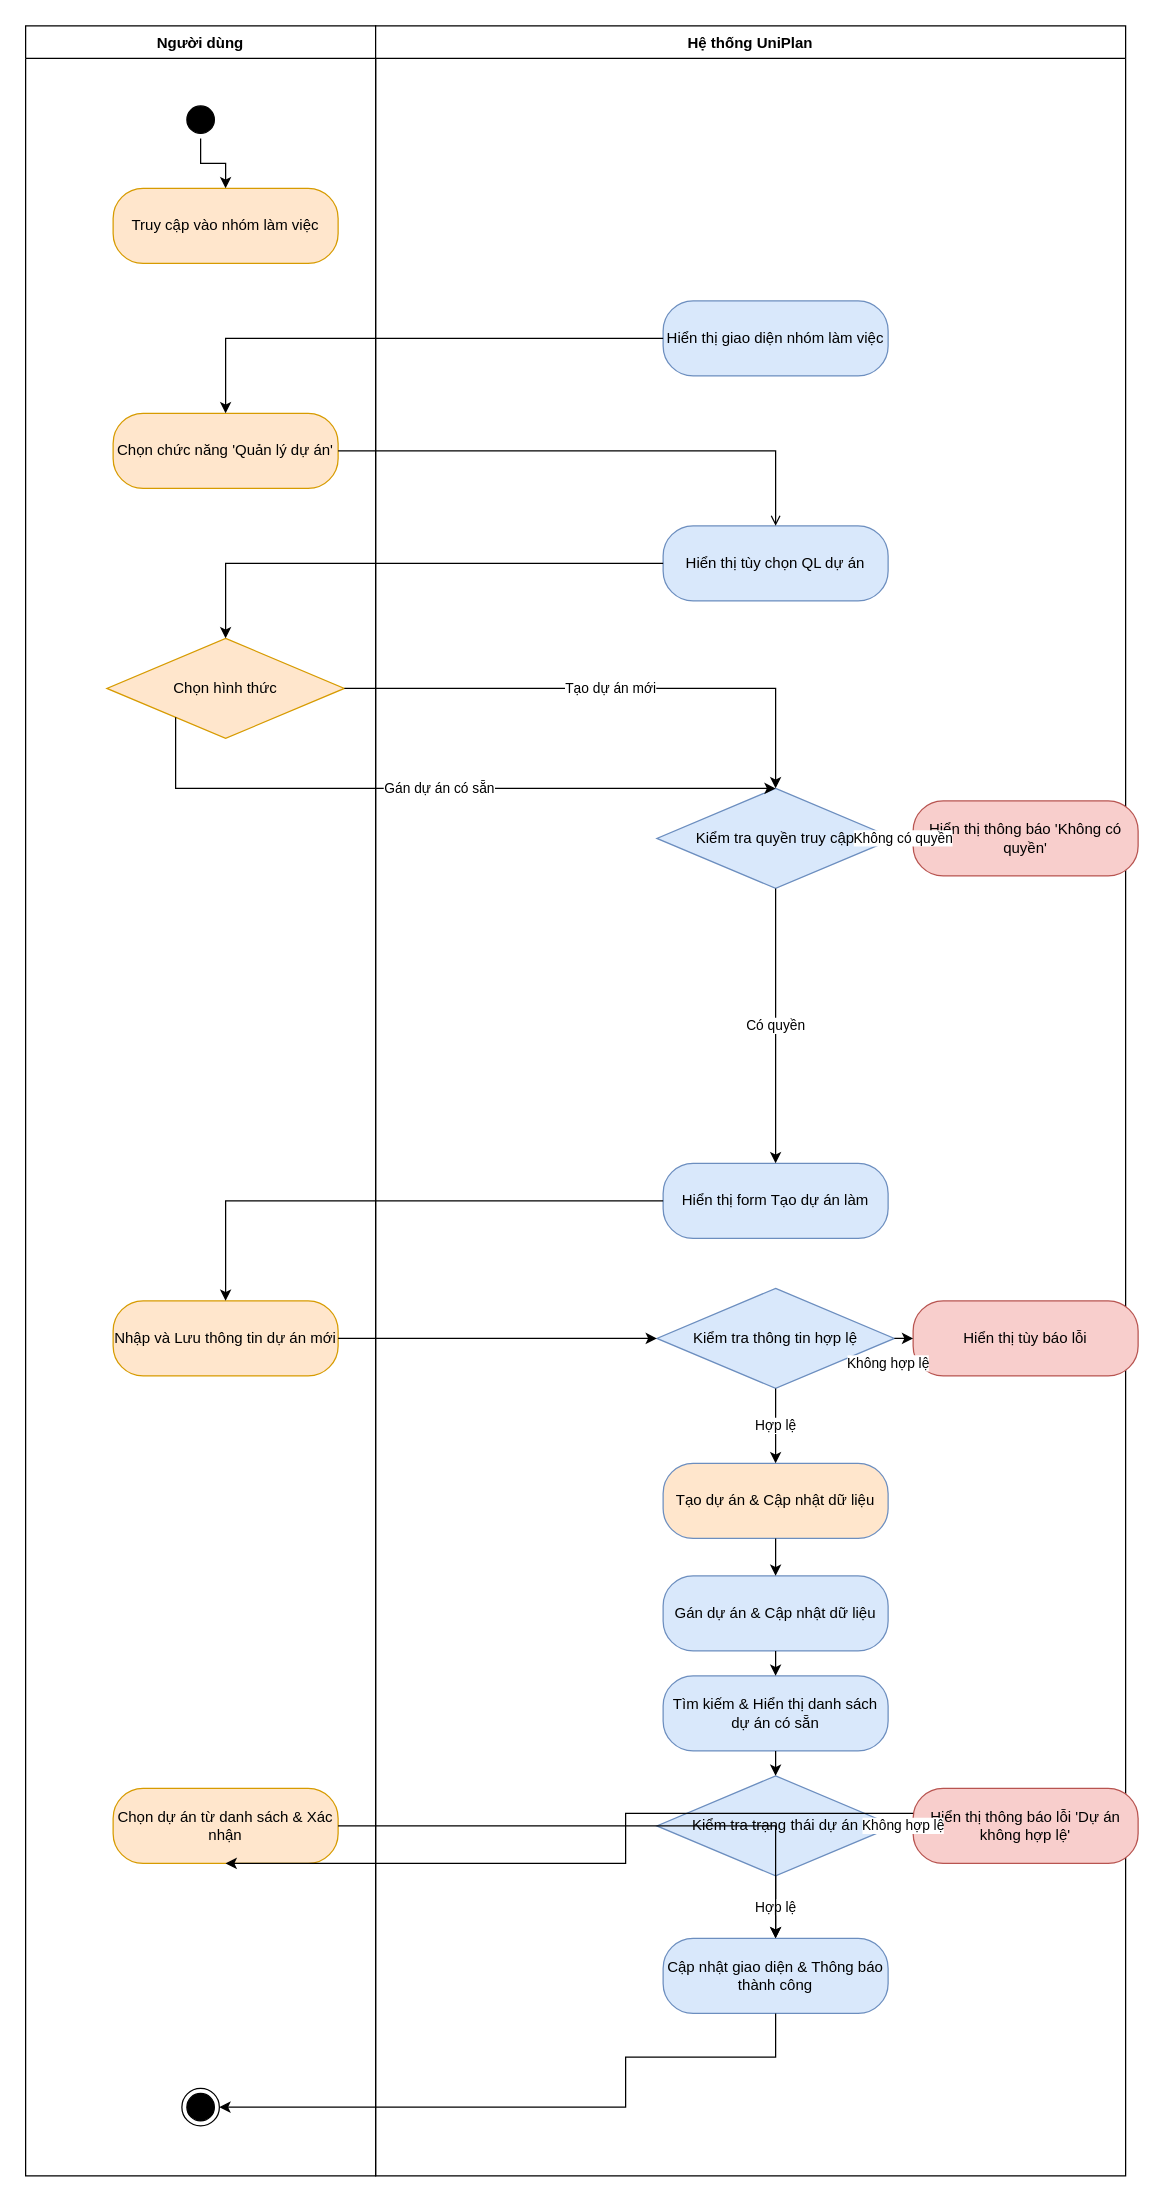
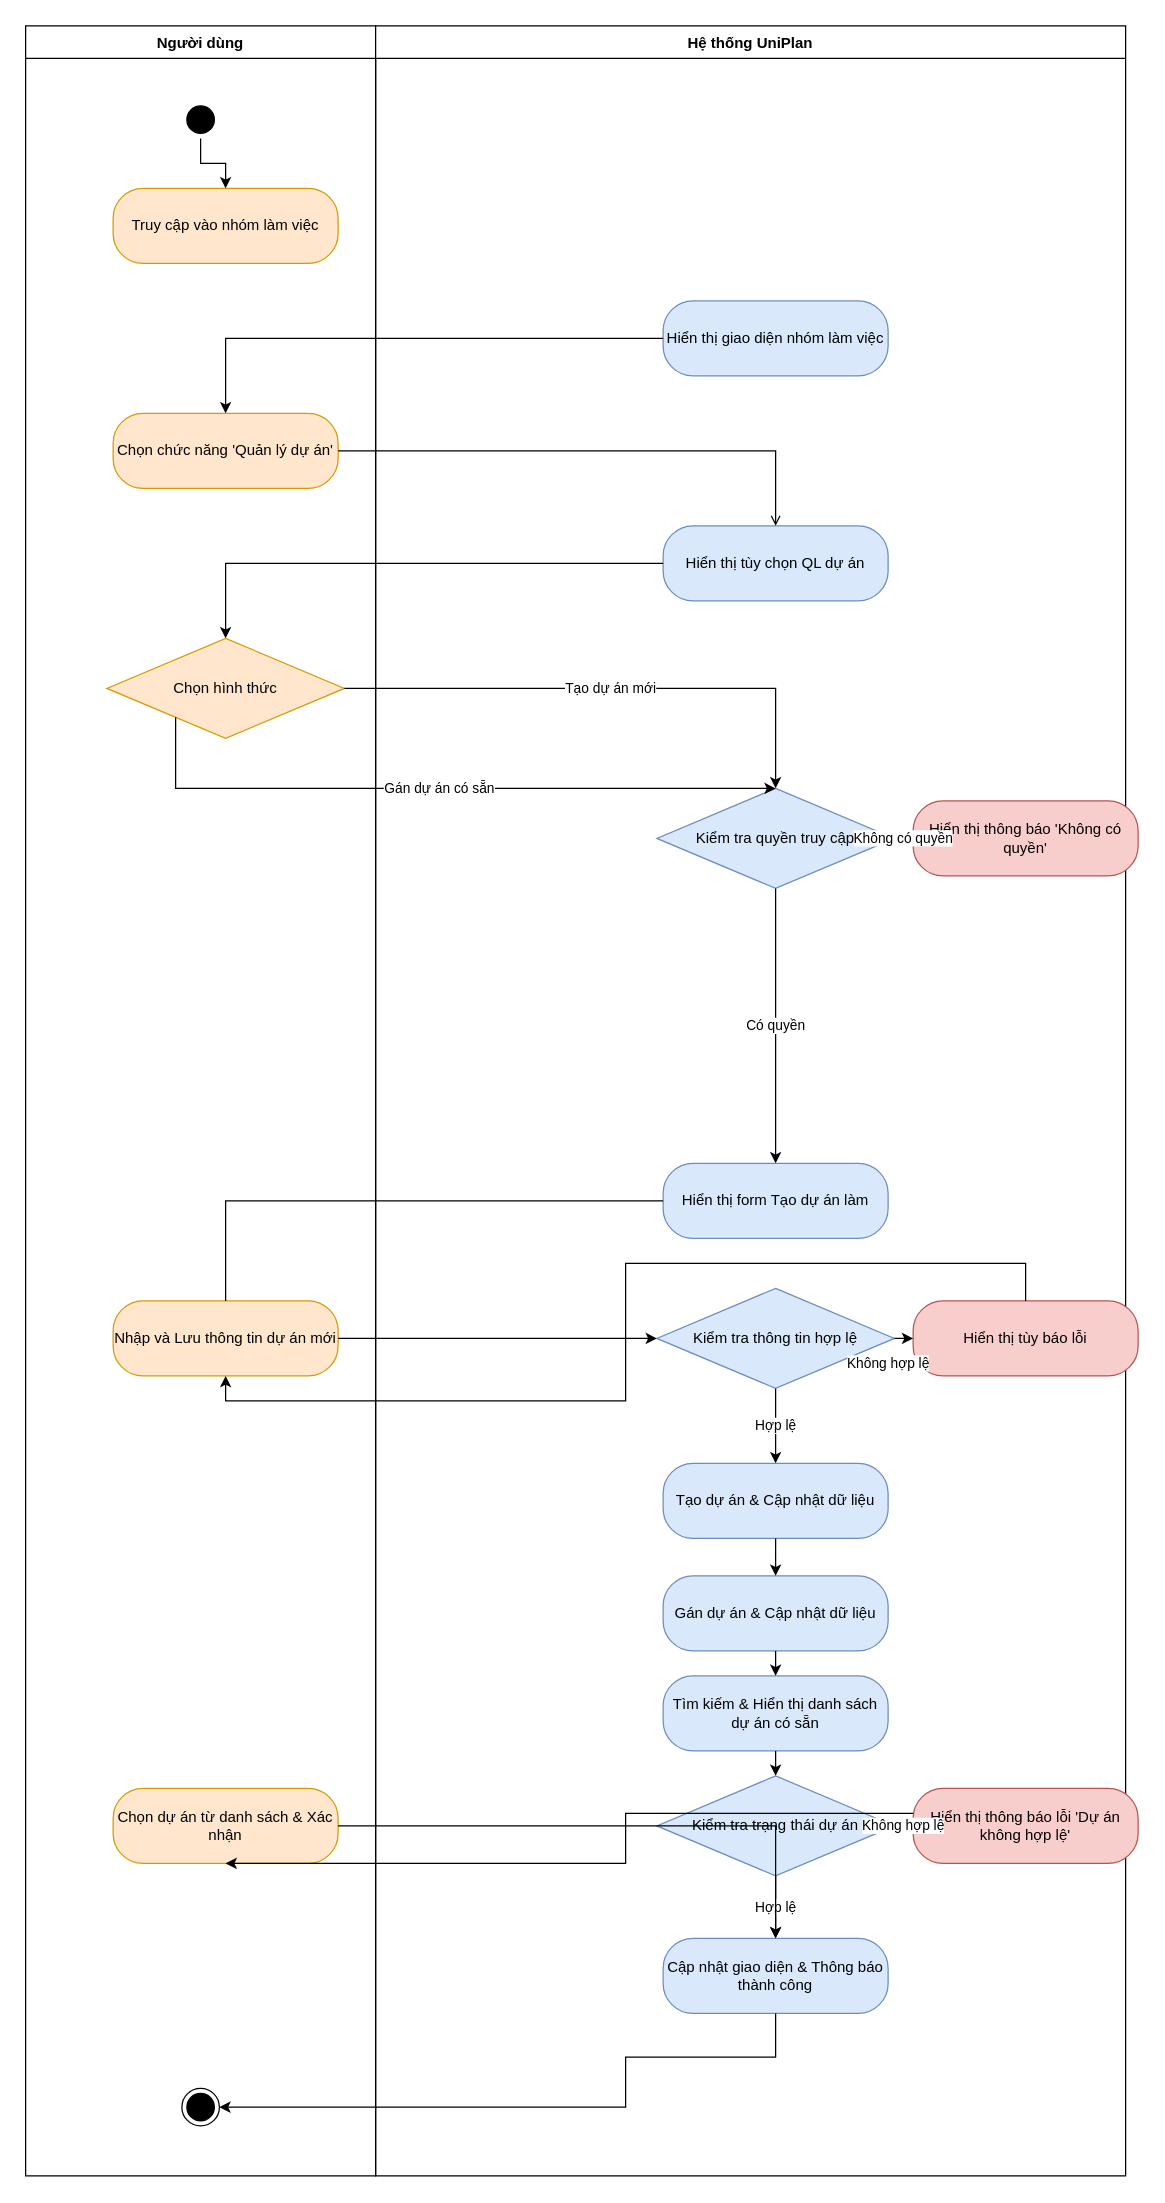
edge "Hiển thị form Tạo dự án làm" -> "Nhập và Lưu thông tin dự án mới": arrowhead classic -> none
edge "Hiển thị tùy báo lỗi" -> "Nhập và Lưu thông tin dự án mới": added
node "Tạo dự án & Cập nhật dữ liệu": fillcolor #ffe6cc -> #d9e8fb
